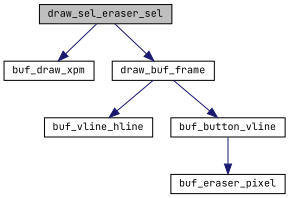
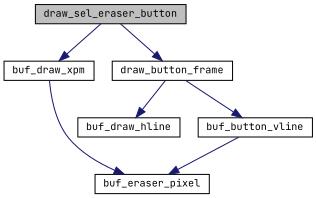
node "draw_sel_eraser_sel": label "draw_sel_eraser_sel" -> "draw_sel_eraser_button"
node "draw_buf_frame": label "draw_buf_frame" -> "draw_button_frame"
node "buf_vline_hline": label "buf_vline_hline" -> "buf_draw_hline"
edge "buf_draw_xpm" -> "buf_eraser_pixel": added
